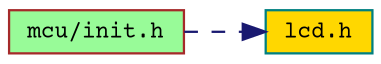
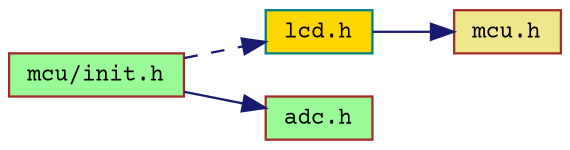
node "mcu.h": added
node "adc.h": added
